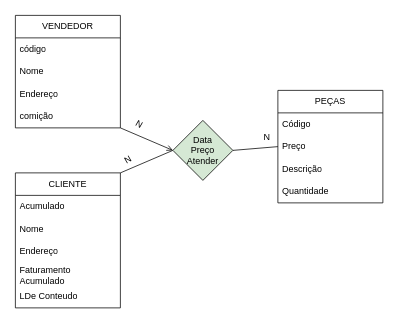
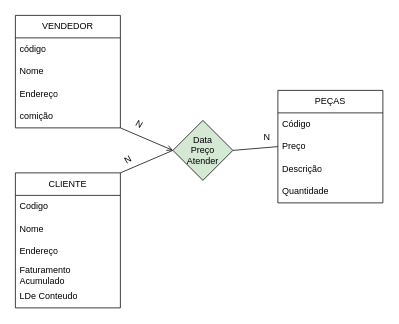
node "Acumulado": label "Acumulado" -> "Codigo"
